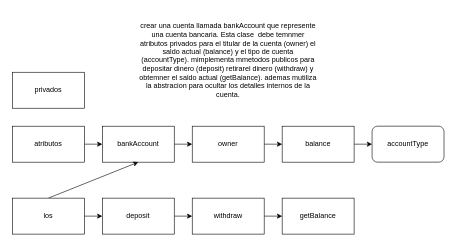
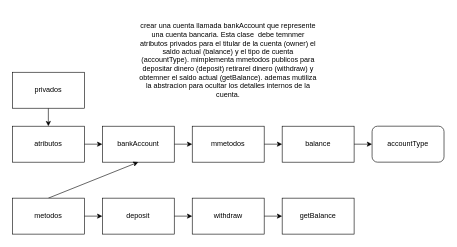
edge "privados" -> "atributos": added
node "owner": label "owner" -> "mmetodos"
node "los": label "los" -> "metodos"
